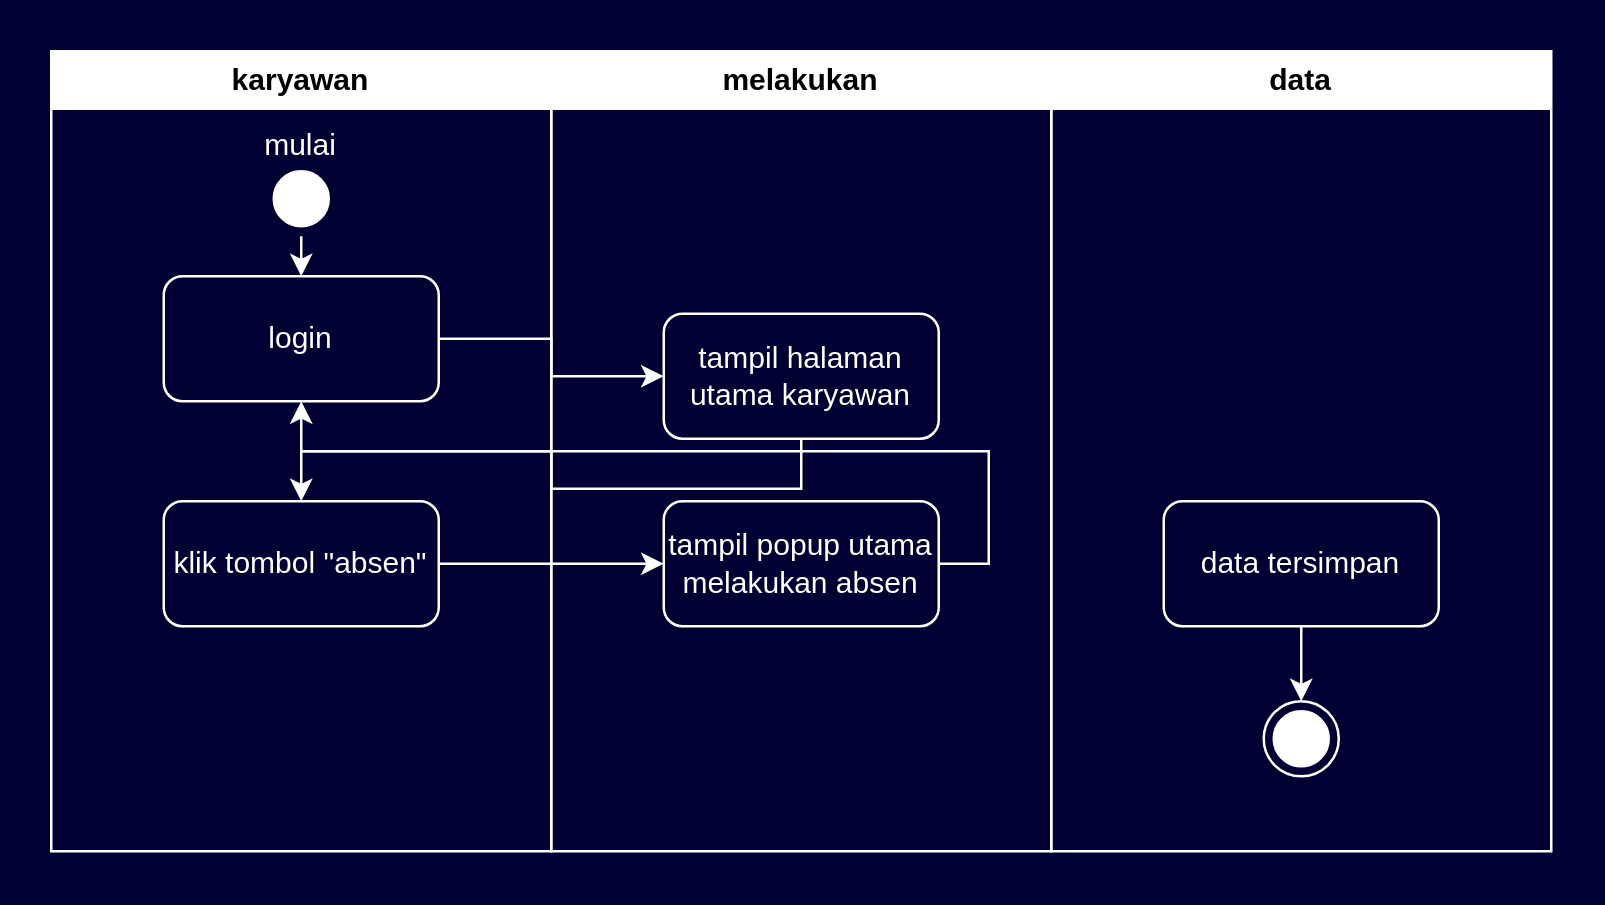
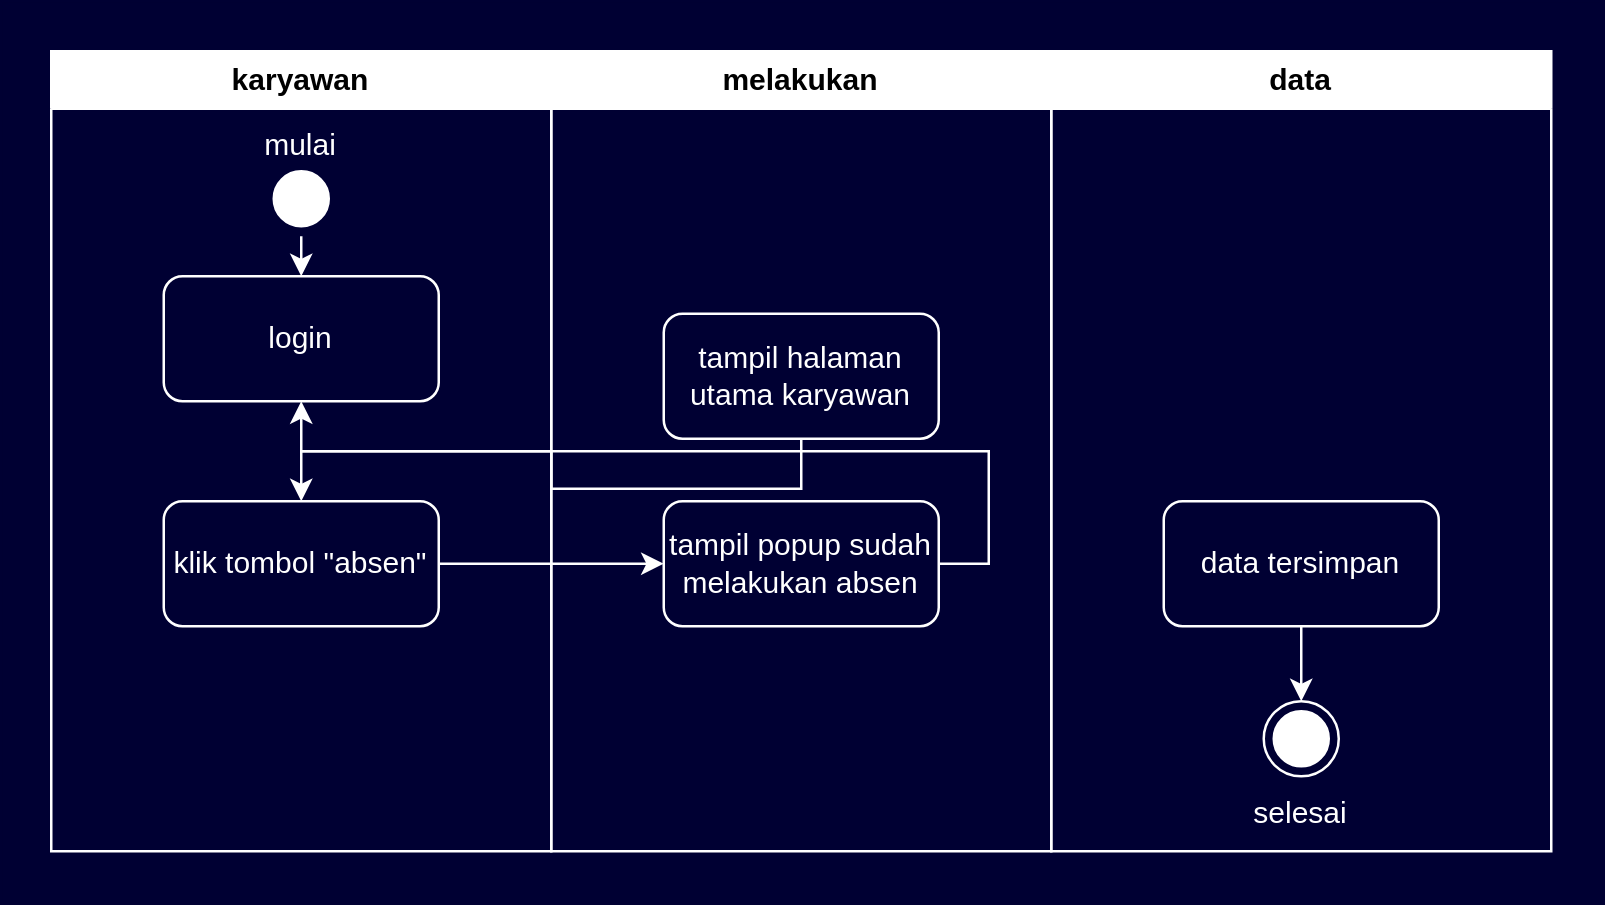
edge "login" -> "tampil halaman utama karyawan": removed
node "tampil popup utama melakukan absen": label "tampil popup utama melakukan absen" -> "tampil popup sudah melakukan absen"
node "selesai": added
